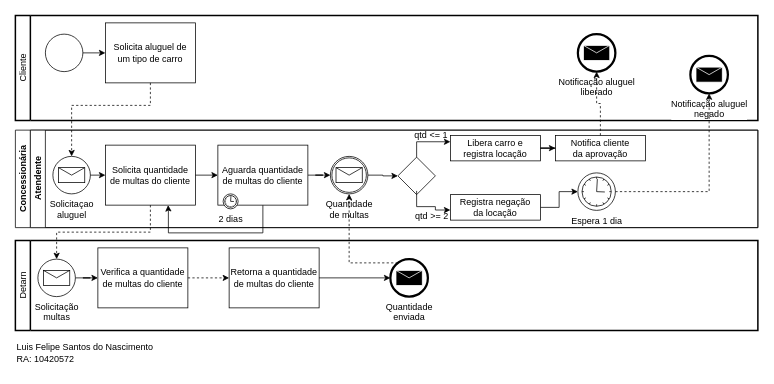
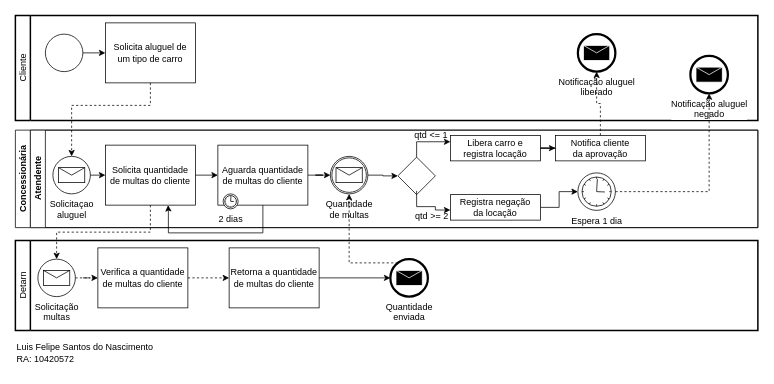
edge "Solicitação multas" -> "Verifica a quantidade de multas do cliente": style solid -> dashed
